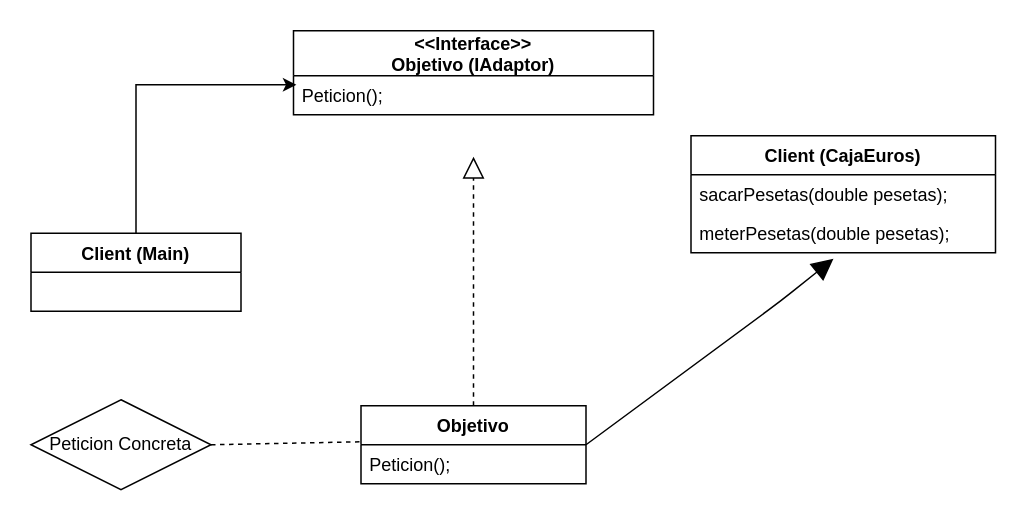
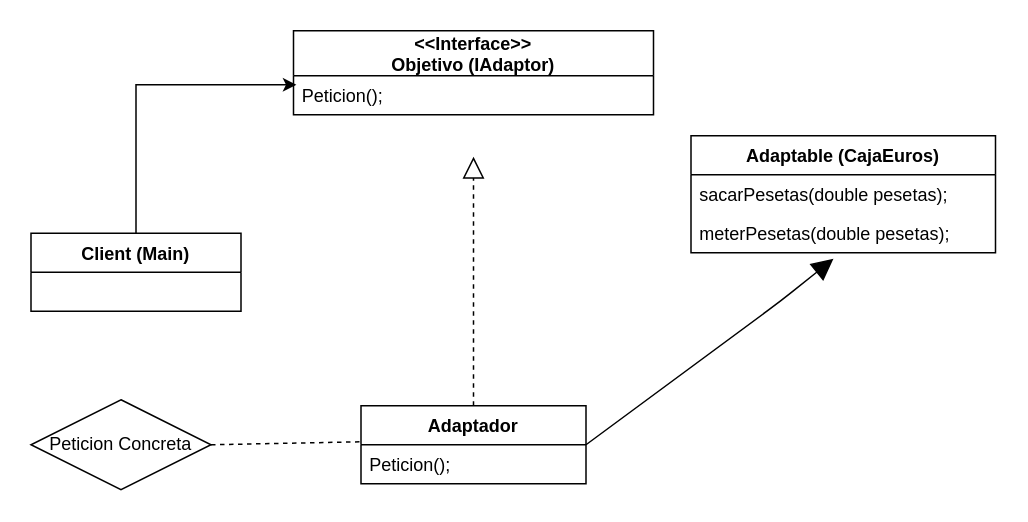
node "Client (CajaEuros)": label "Client (CajaEuros)" -> "Adaptable (CajaEuros)"
node "Objetivo": label "Objetivo" -> "Adaptador"
